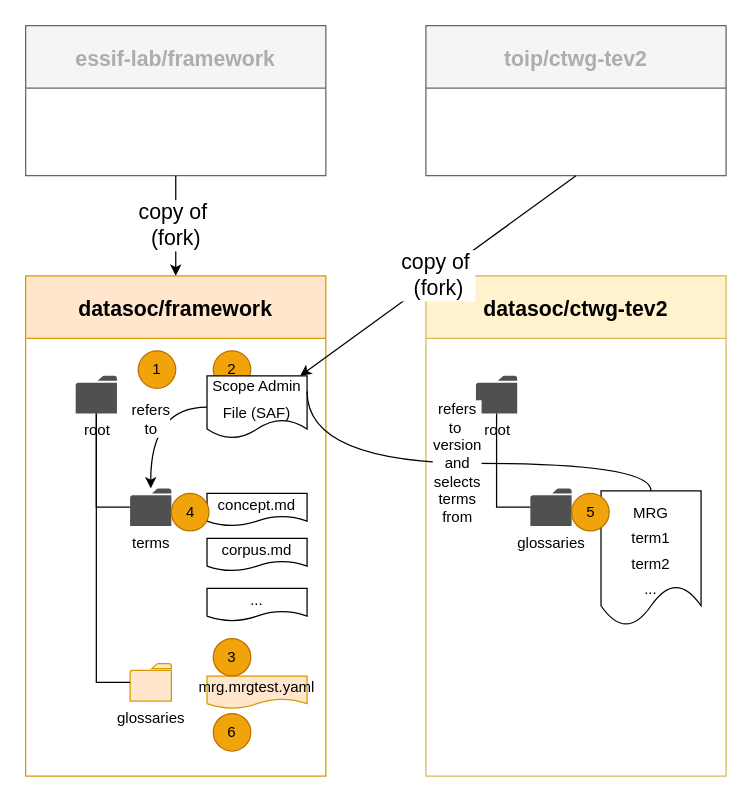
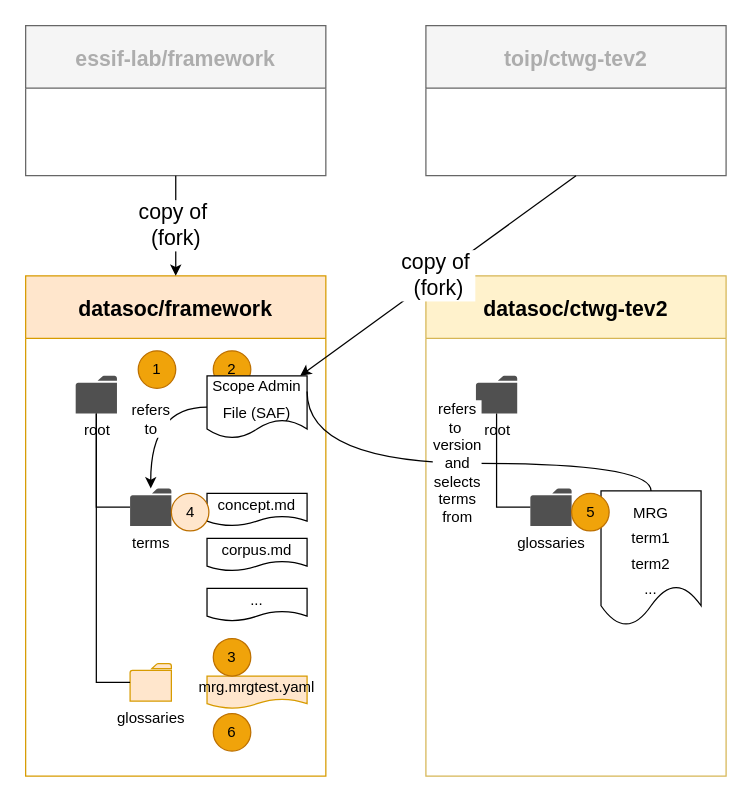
node "4": fillcolor #f0a30a -> #ffe6cc
